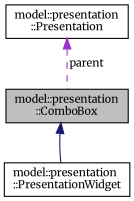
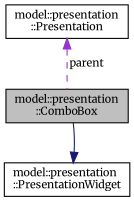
edge "model::presentation ::PresentationWidget" -> "model::presentation ::ComboBox": reversed
